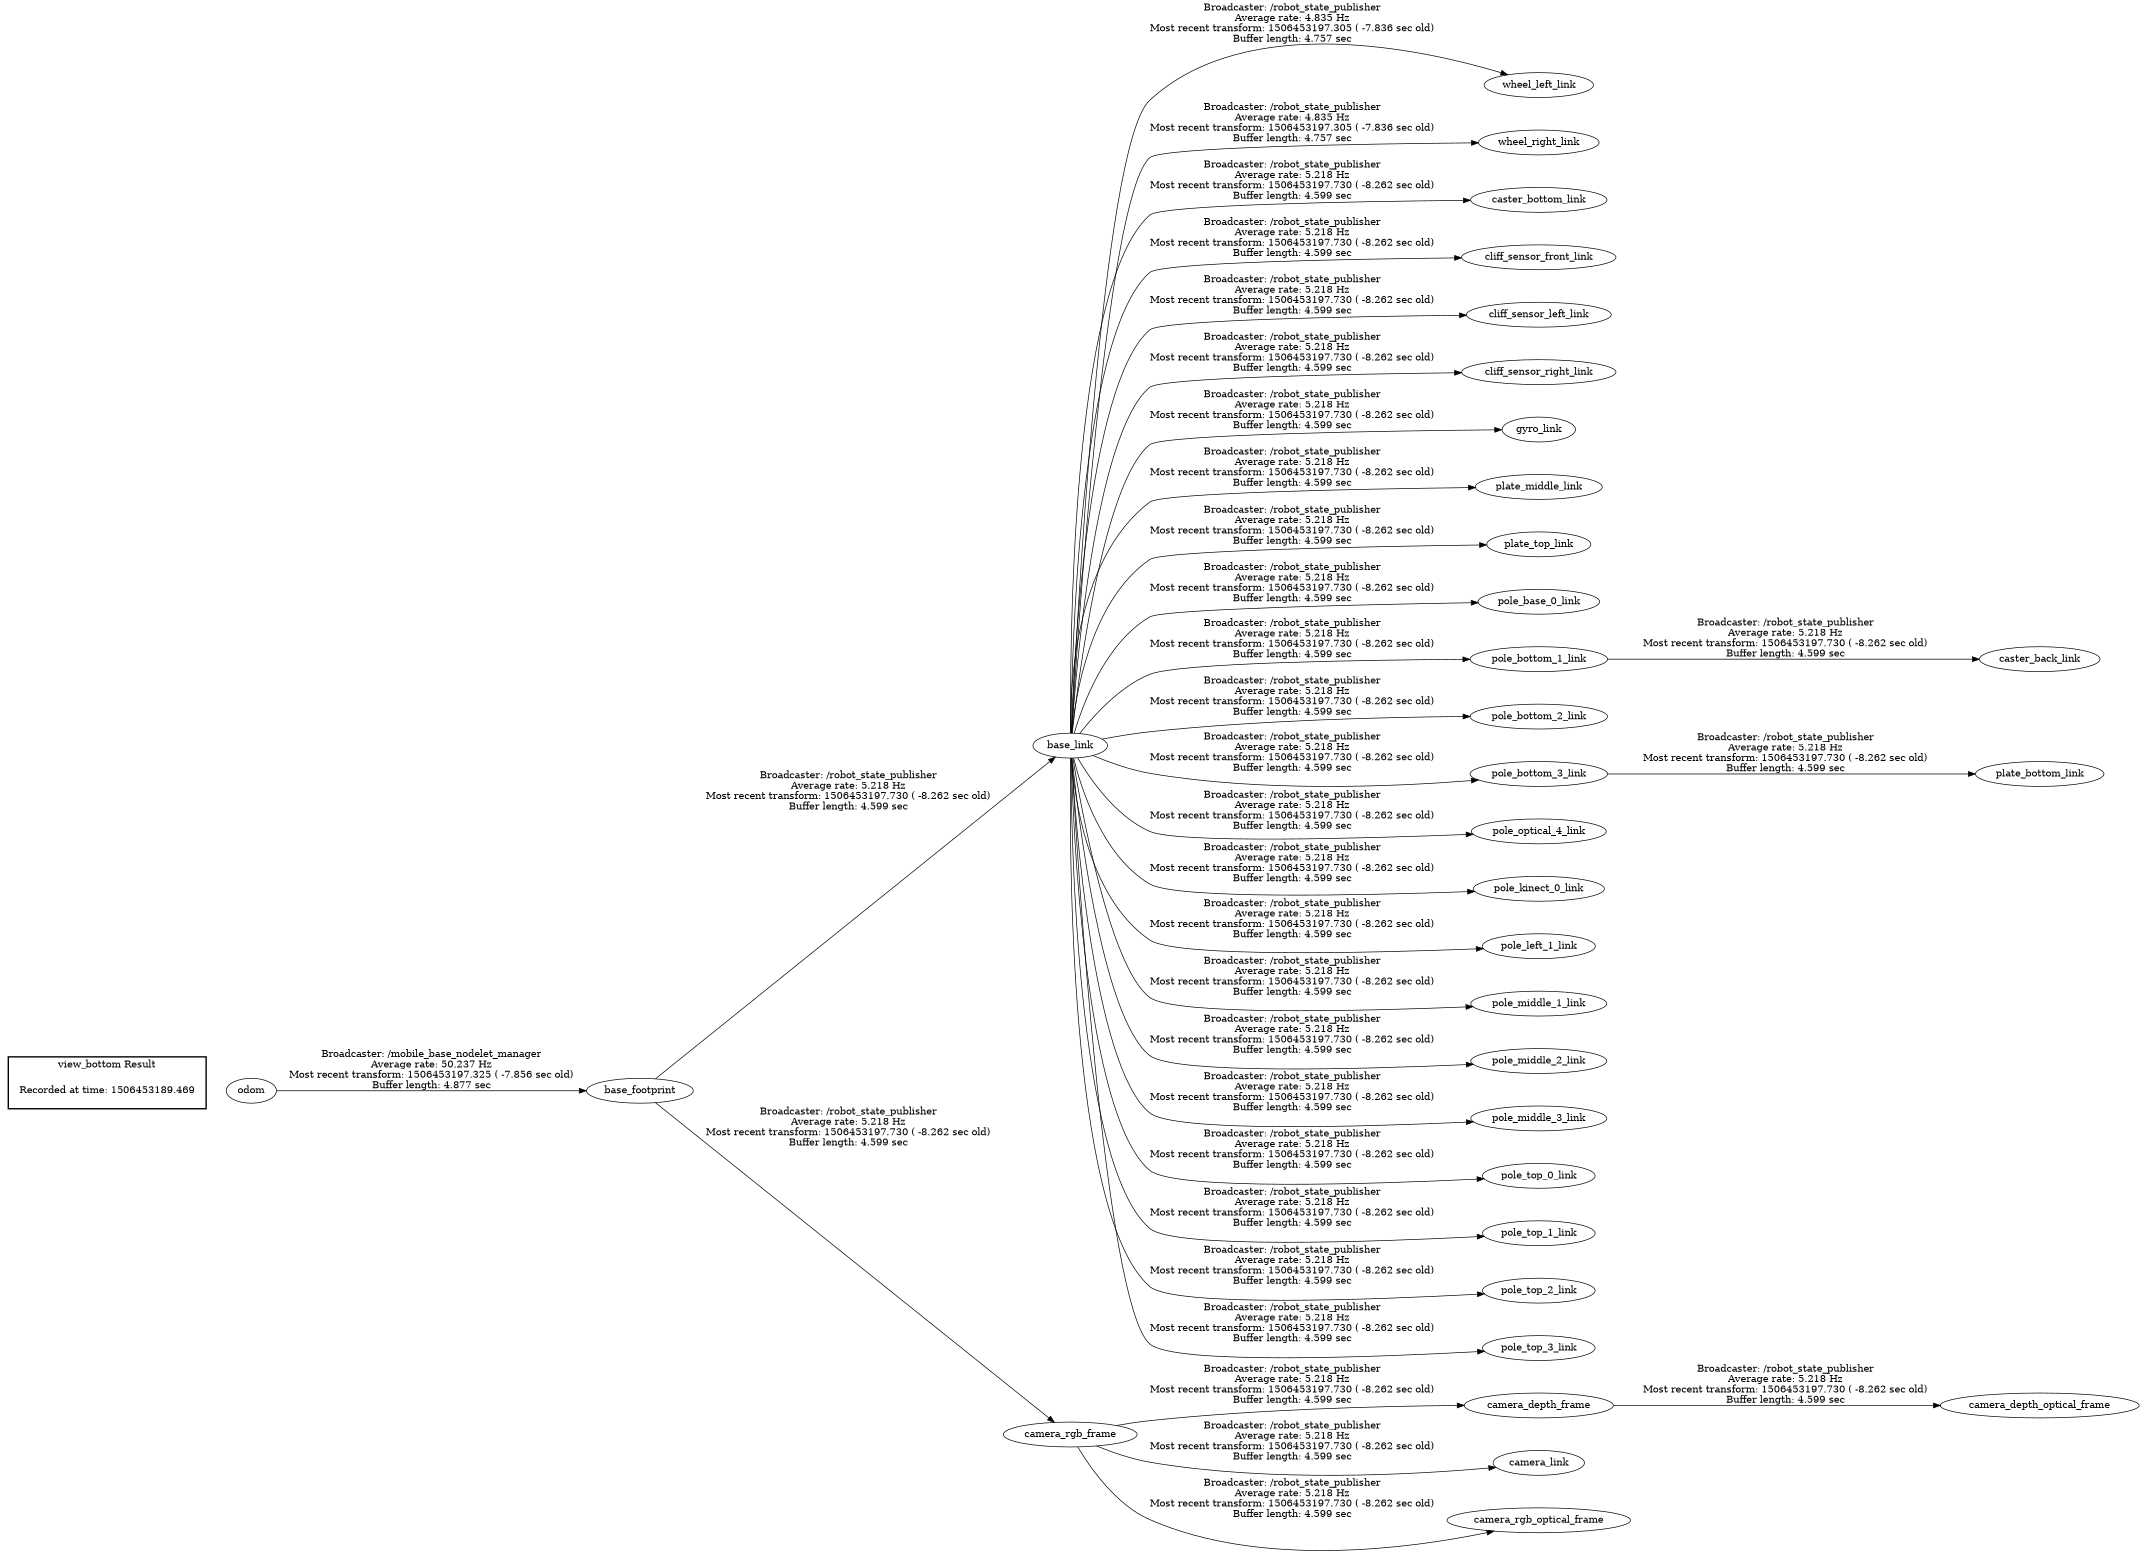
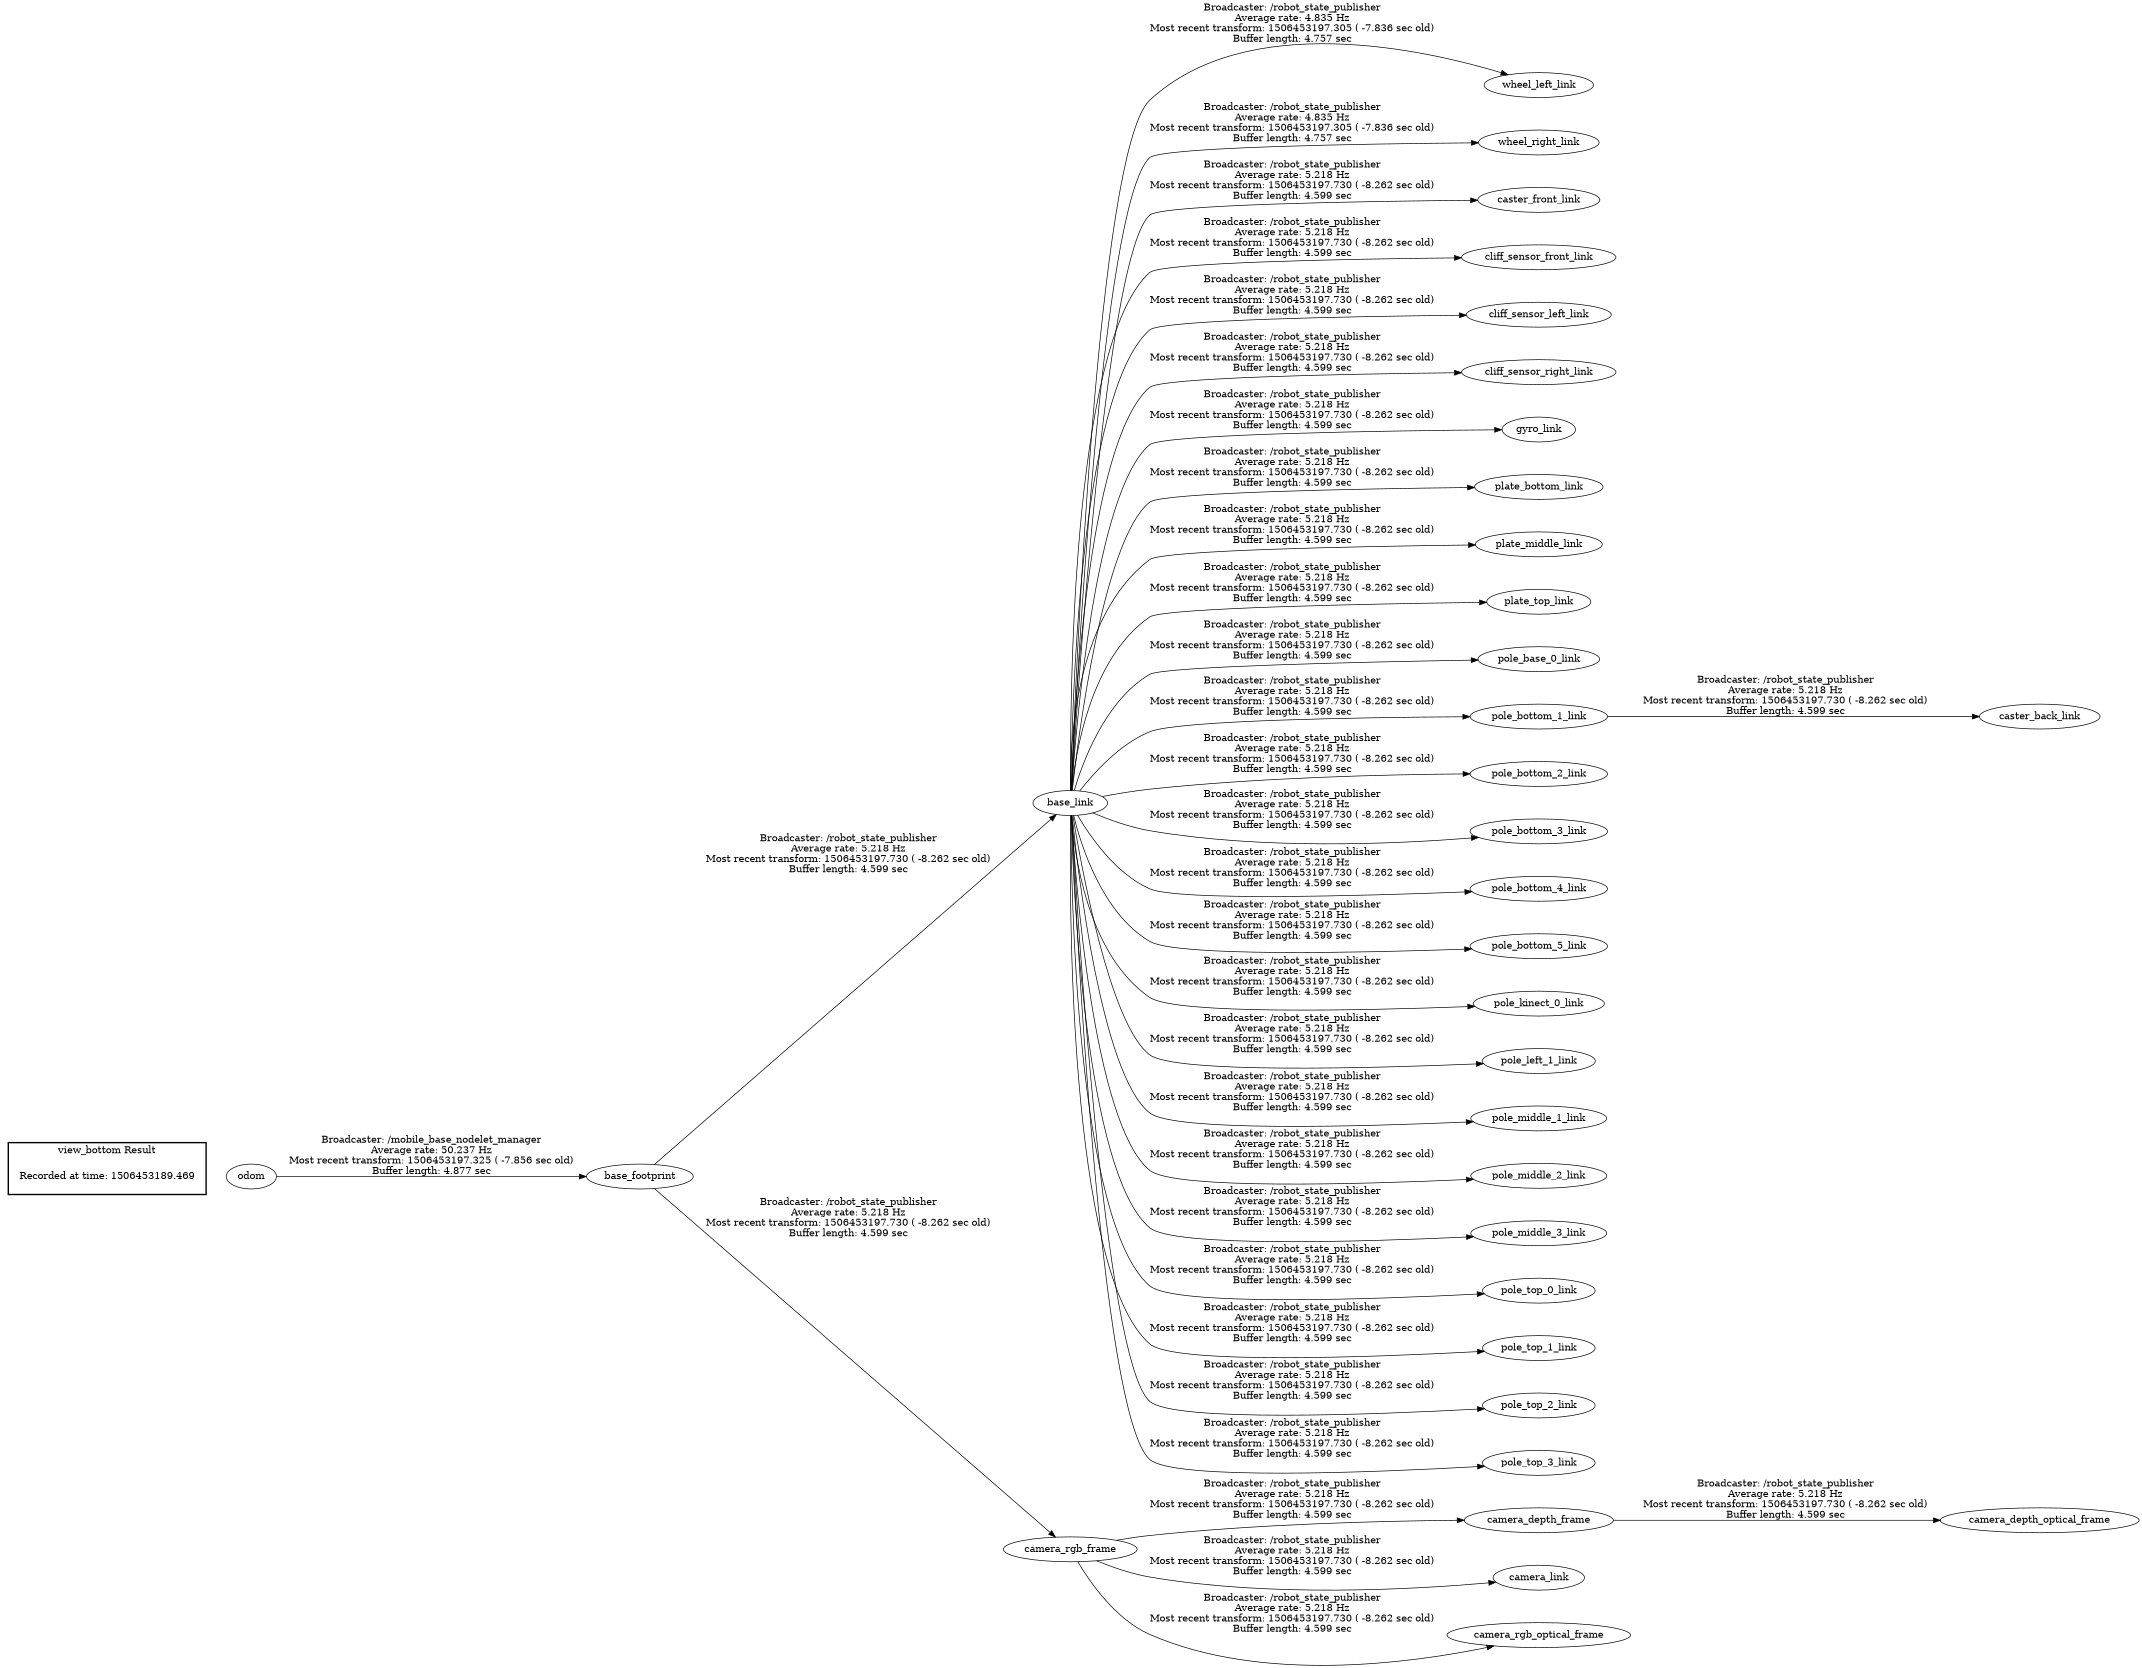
node "caster_bottom_link": label "caster_bottom_link" -> "caster_front_link"
edge "pole_bottom_3_link" -> "plate_bottom_link": now "base_link" -> "plate_bottom_link"
node "pole_optical_4_link": label "pole_optical_4_link" -> "pole_bottom_4_link"
node "pole_bottom_5_link": added
